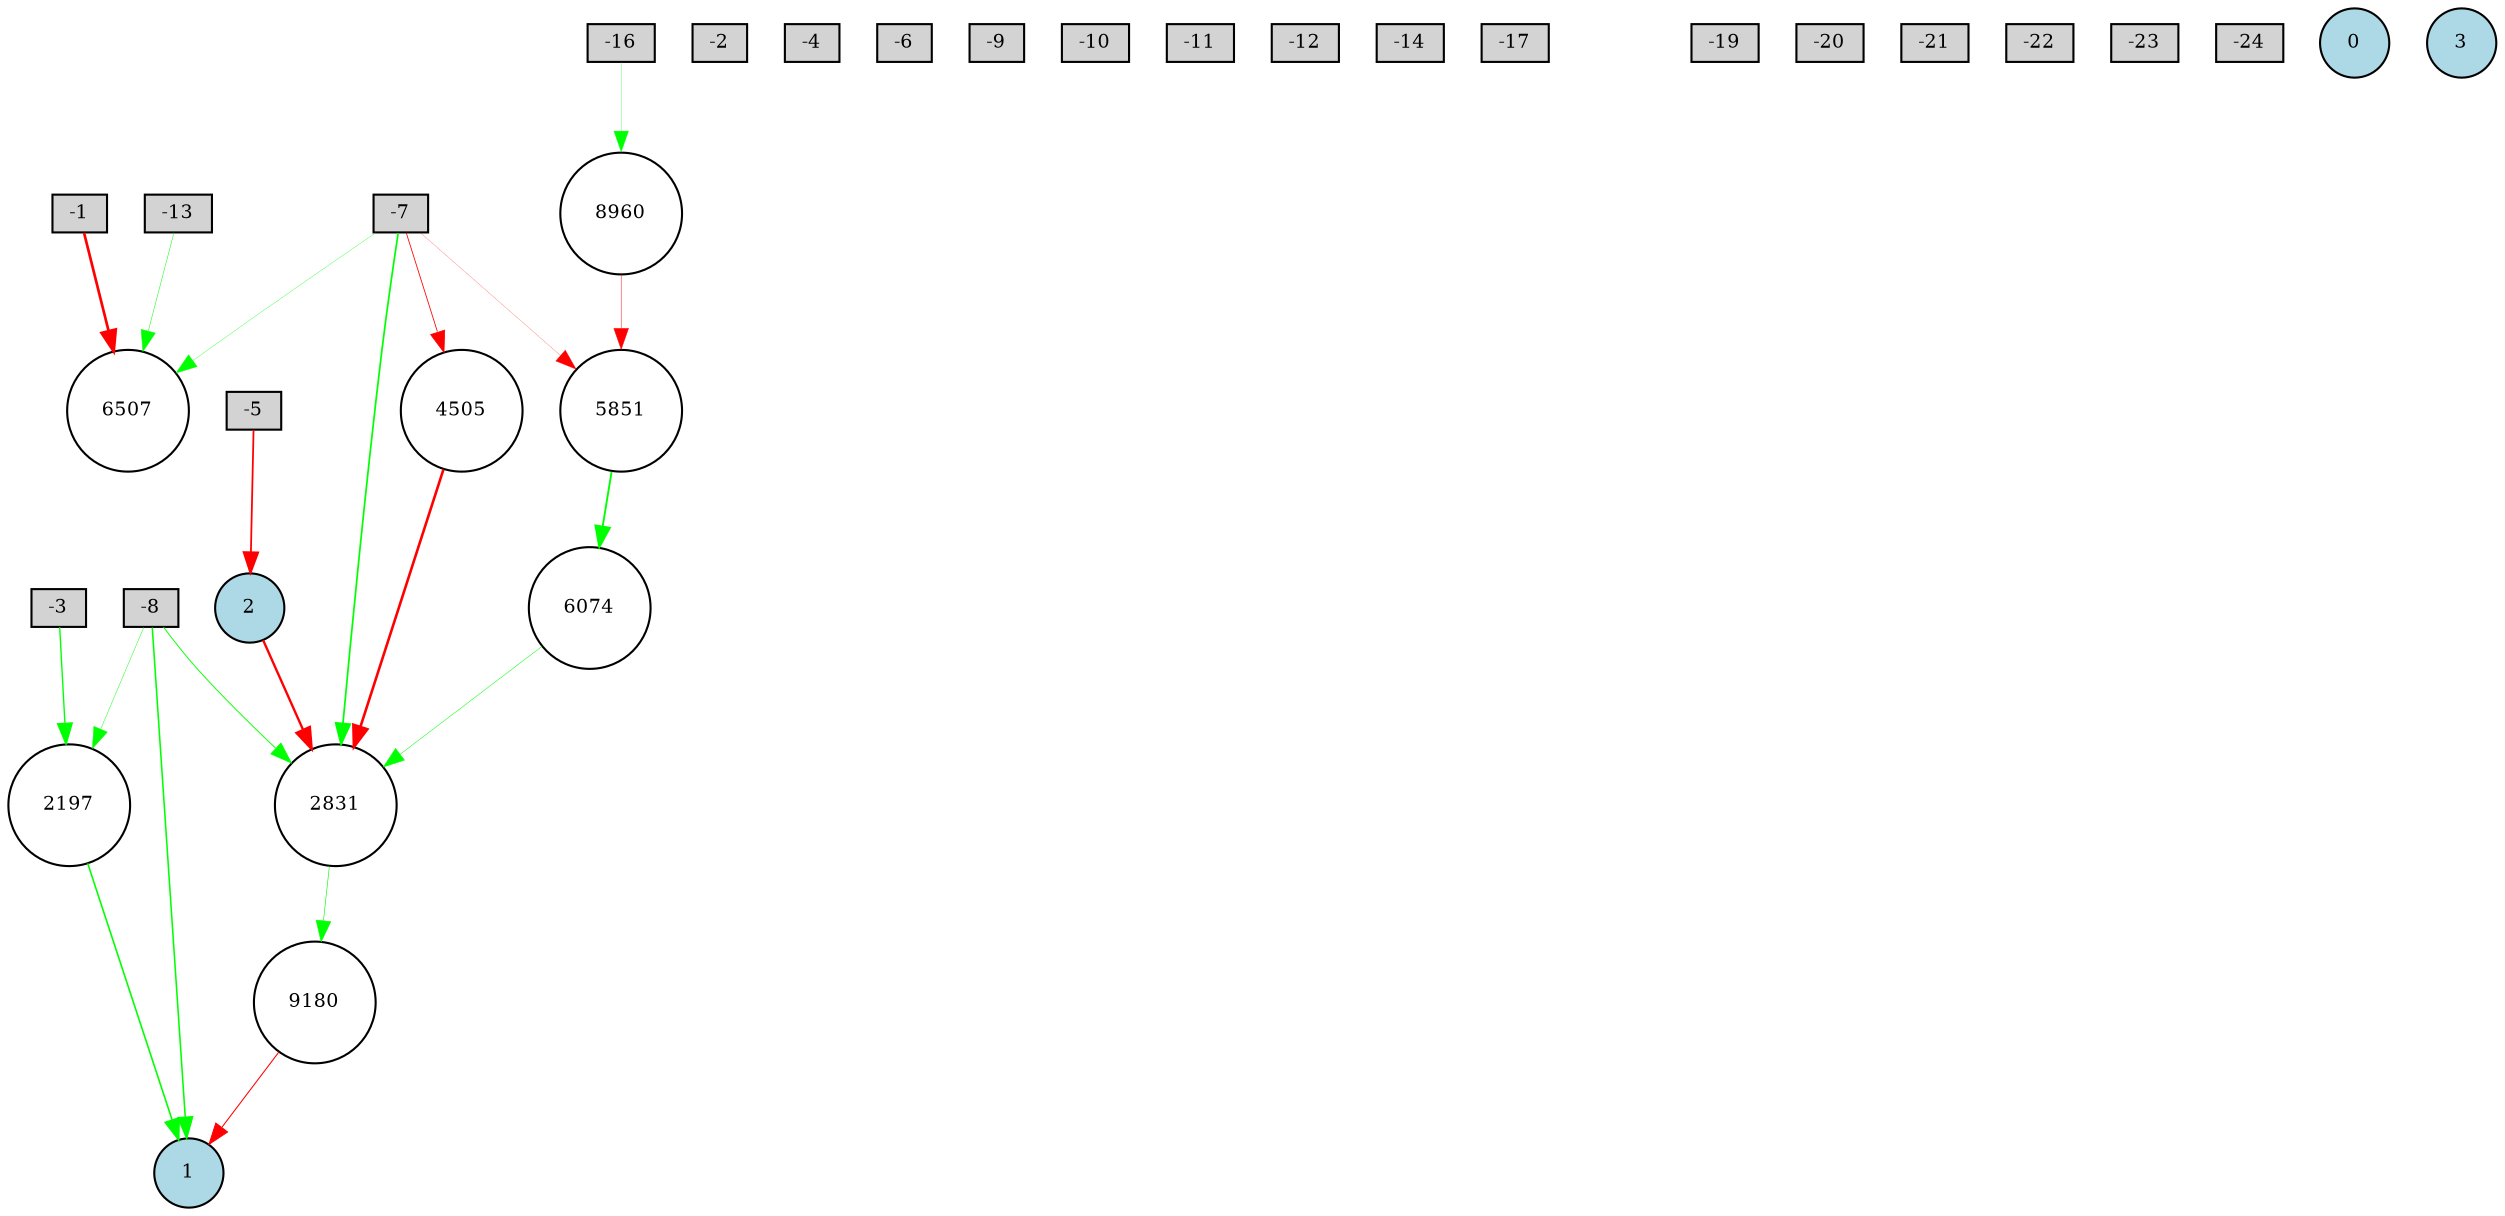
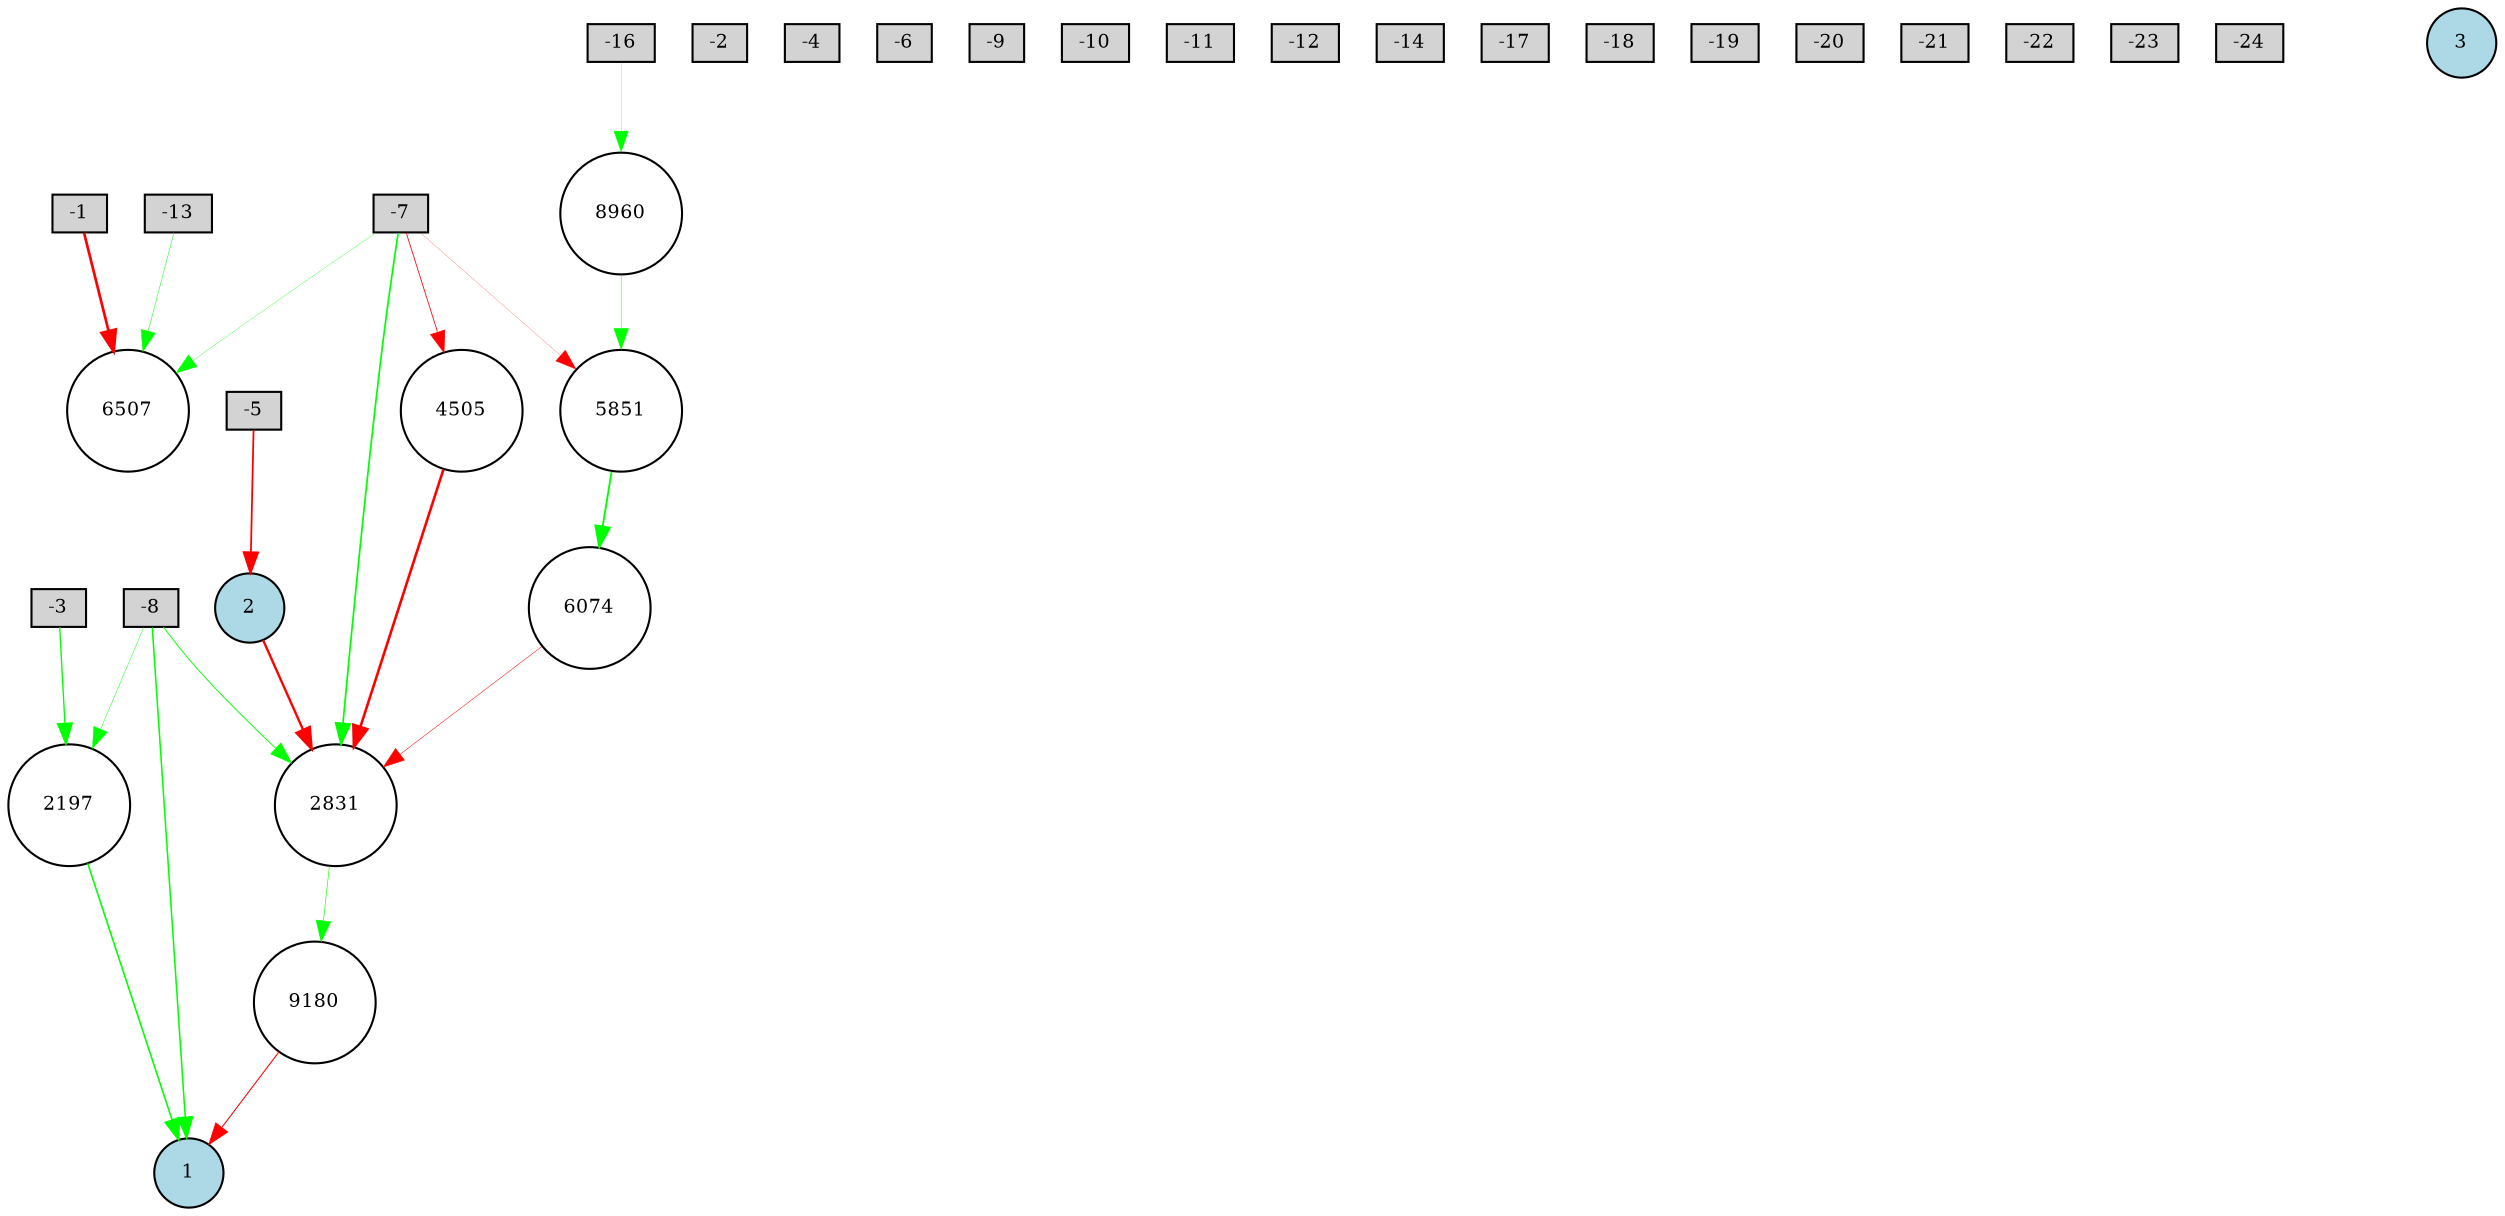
node "-18": added
node "0": removed
edge "8960" -> "5851": color red -> green
edge "6074" -> "2831": color green -> red
